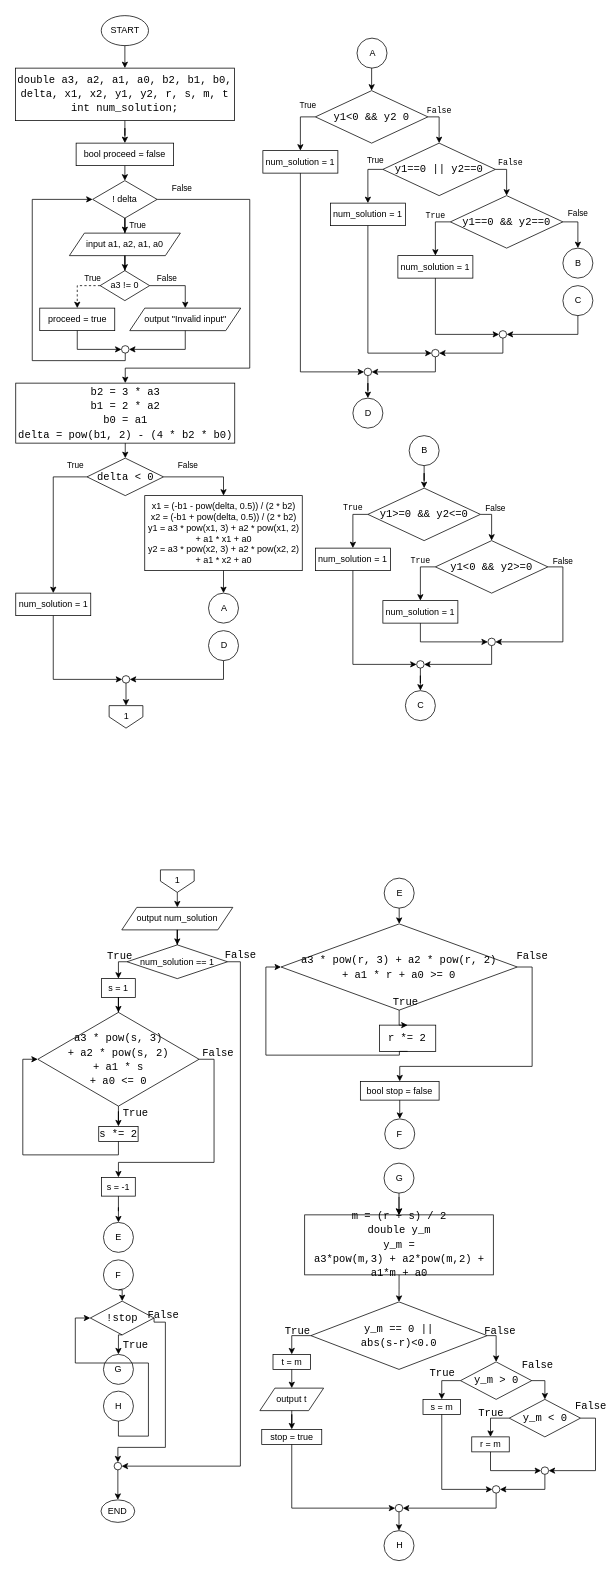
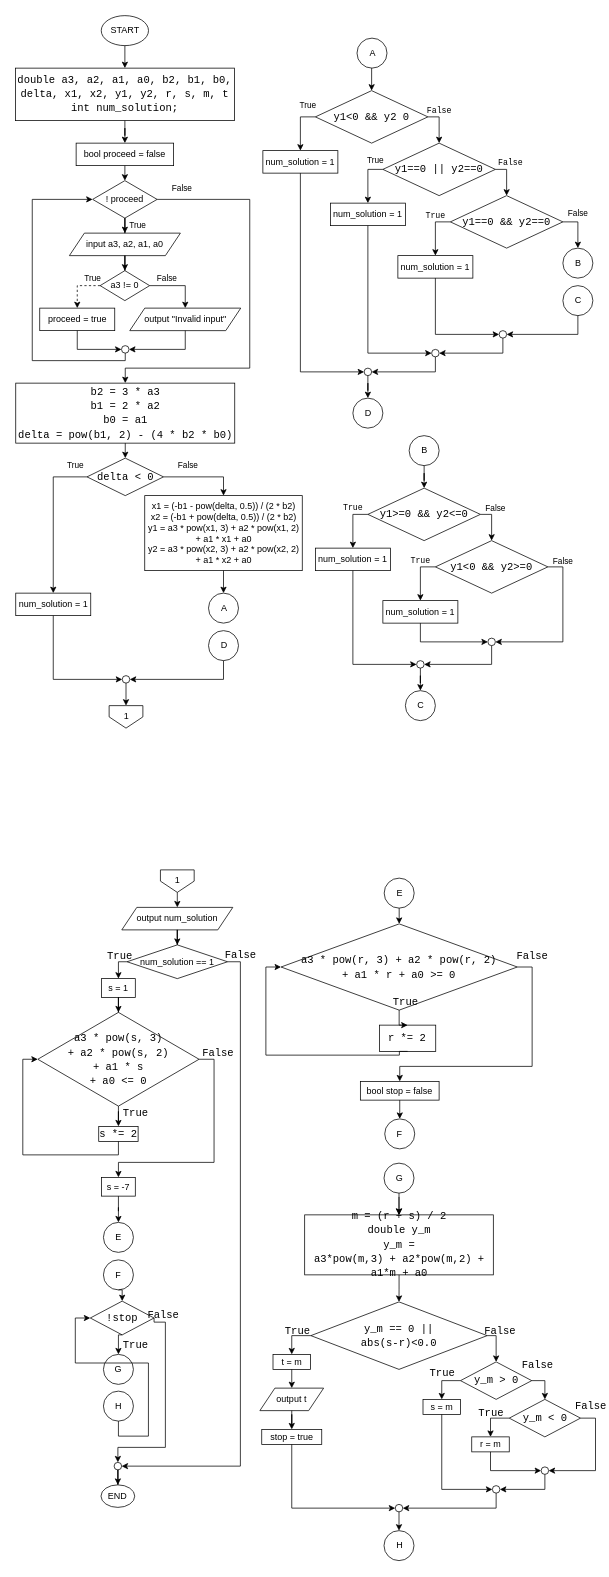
node "! delta": label "! delta" -> "! proceed"
node "input a1, a2, a1, a0": label "input a1, a2, a1, a0" -> "input a3, a2, a1, a0"
node "s = -1": label "s = -1" -> "s = -7"
node "END": moved (118, 1511) -> (118, 1496)
